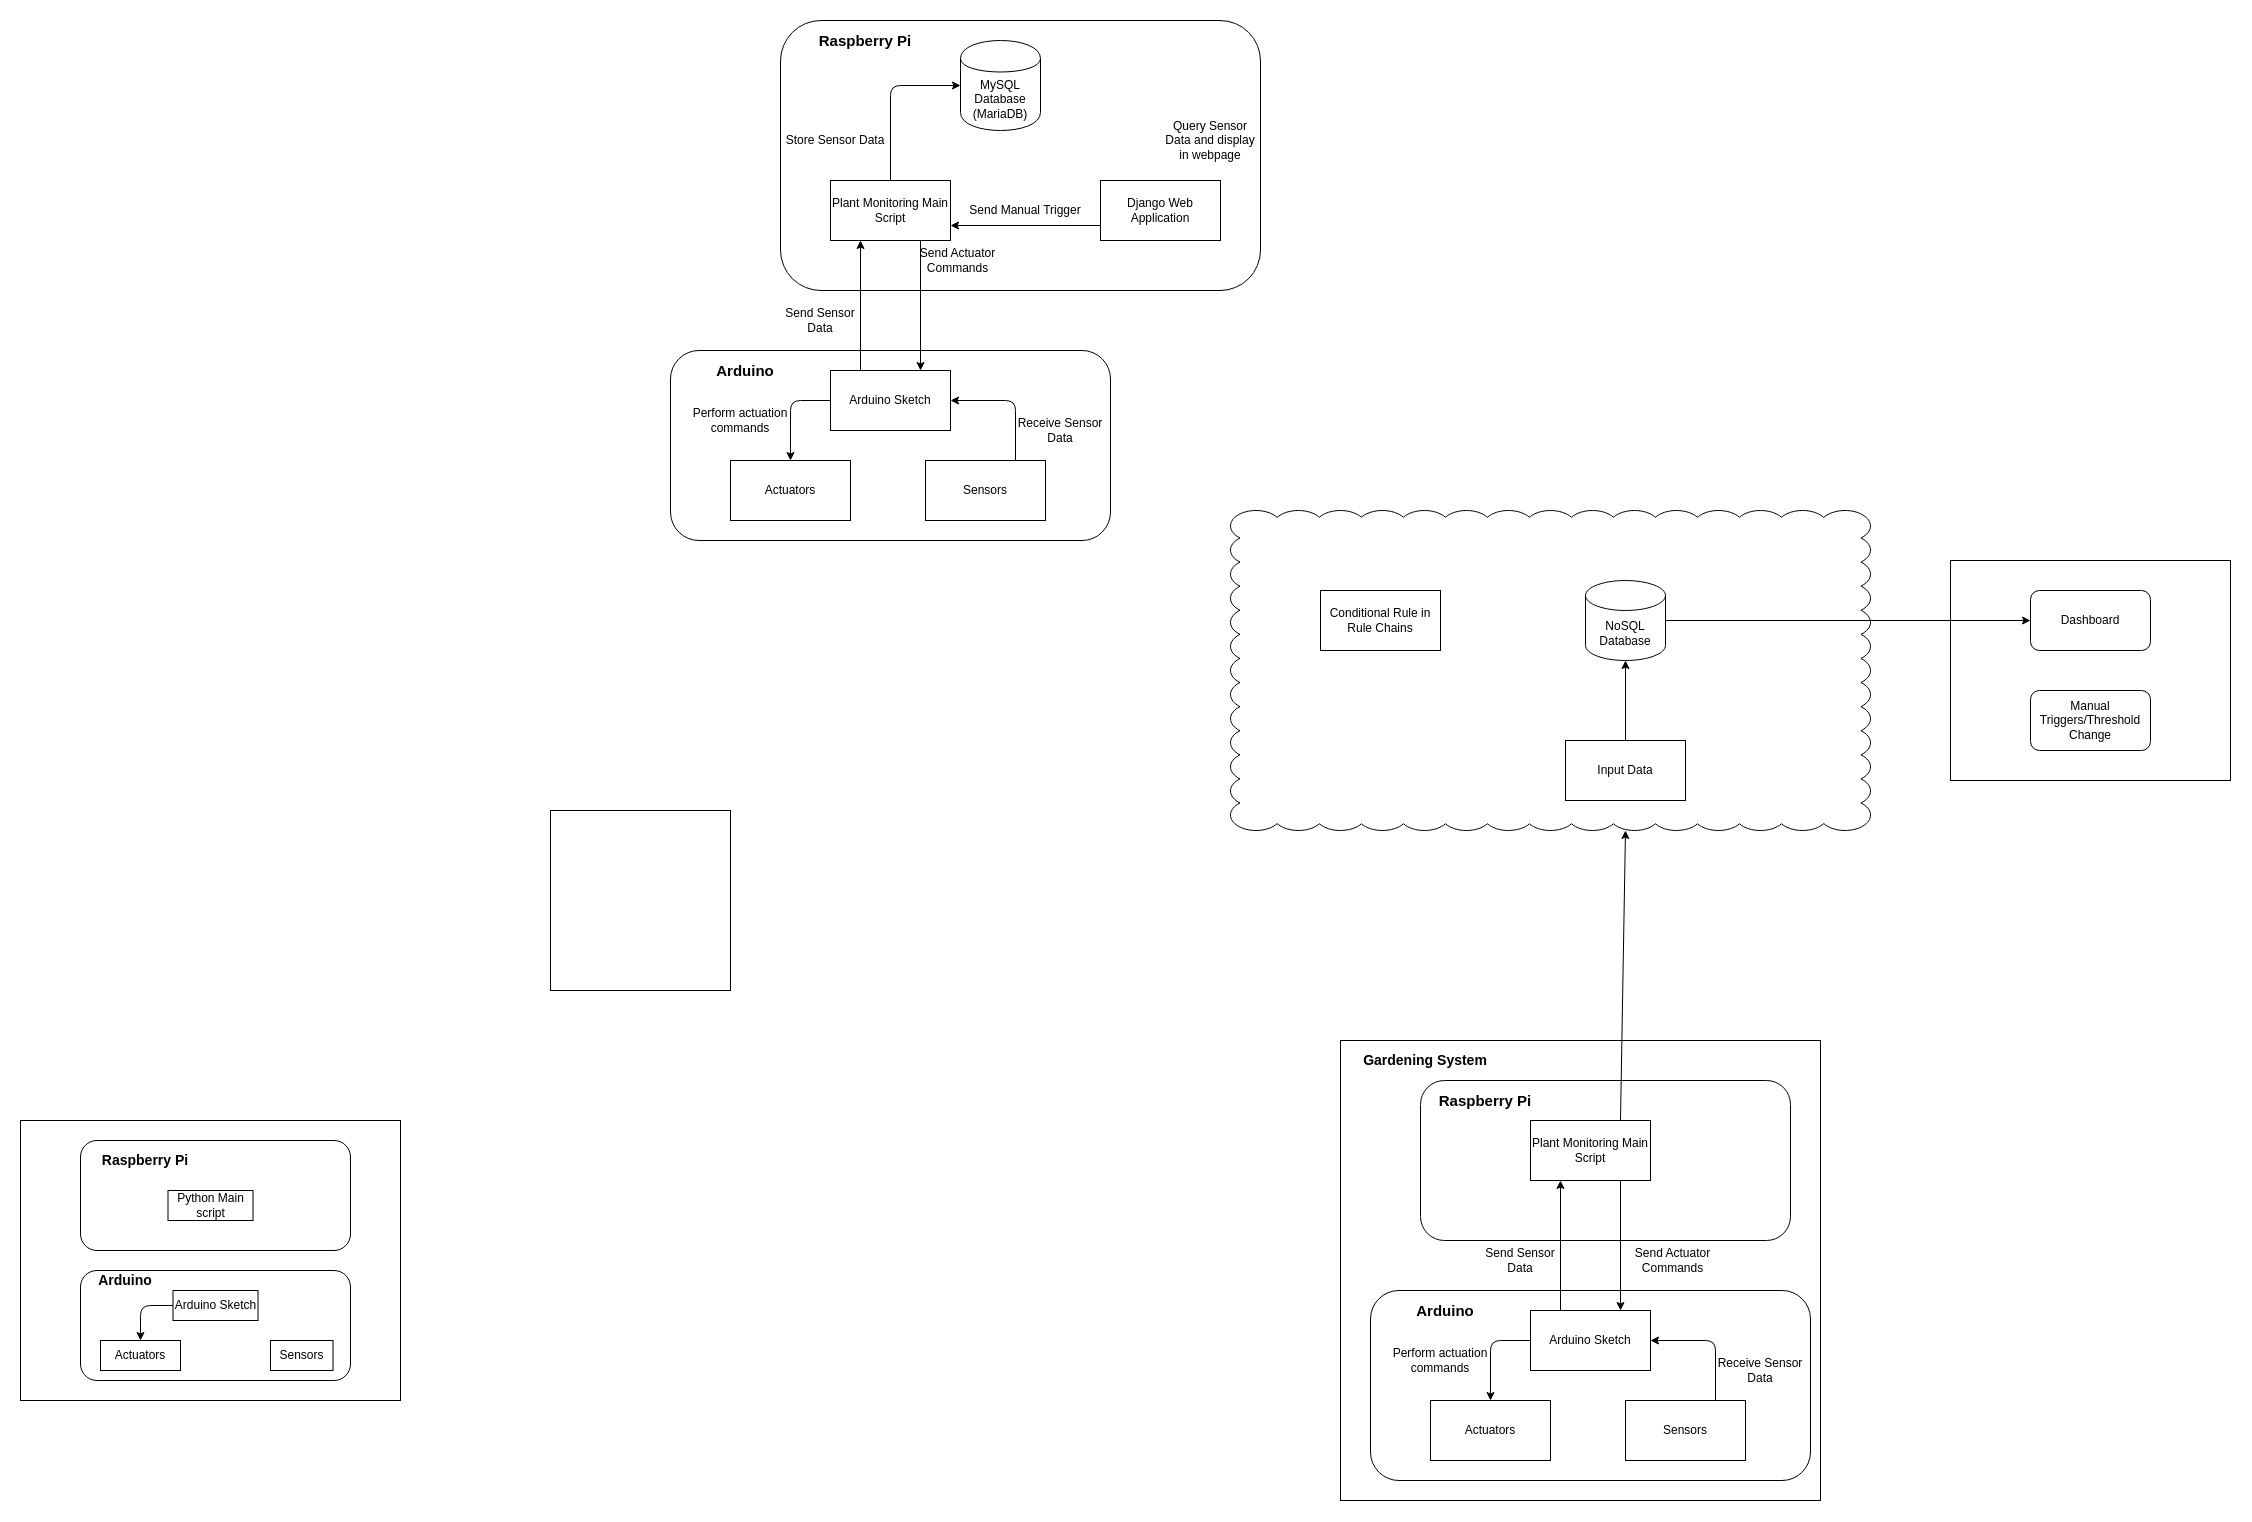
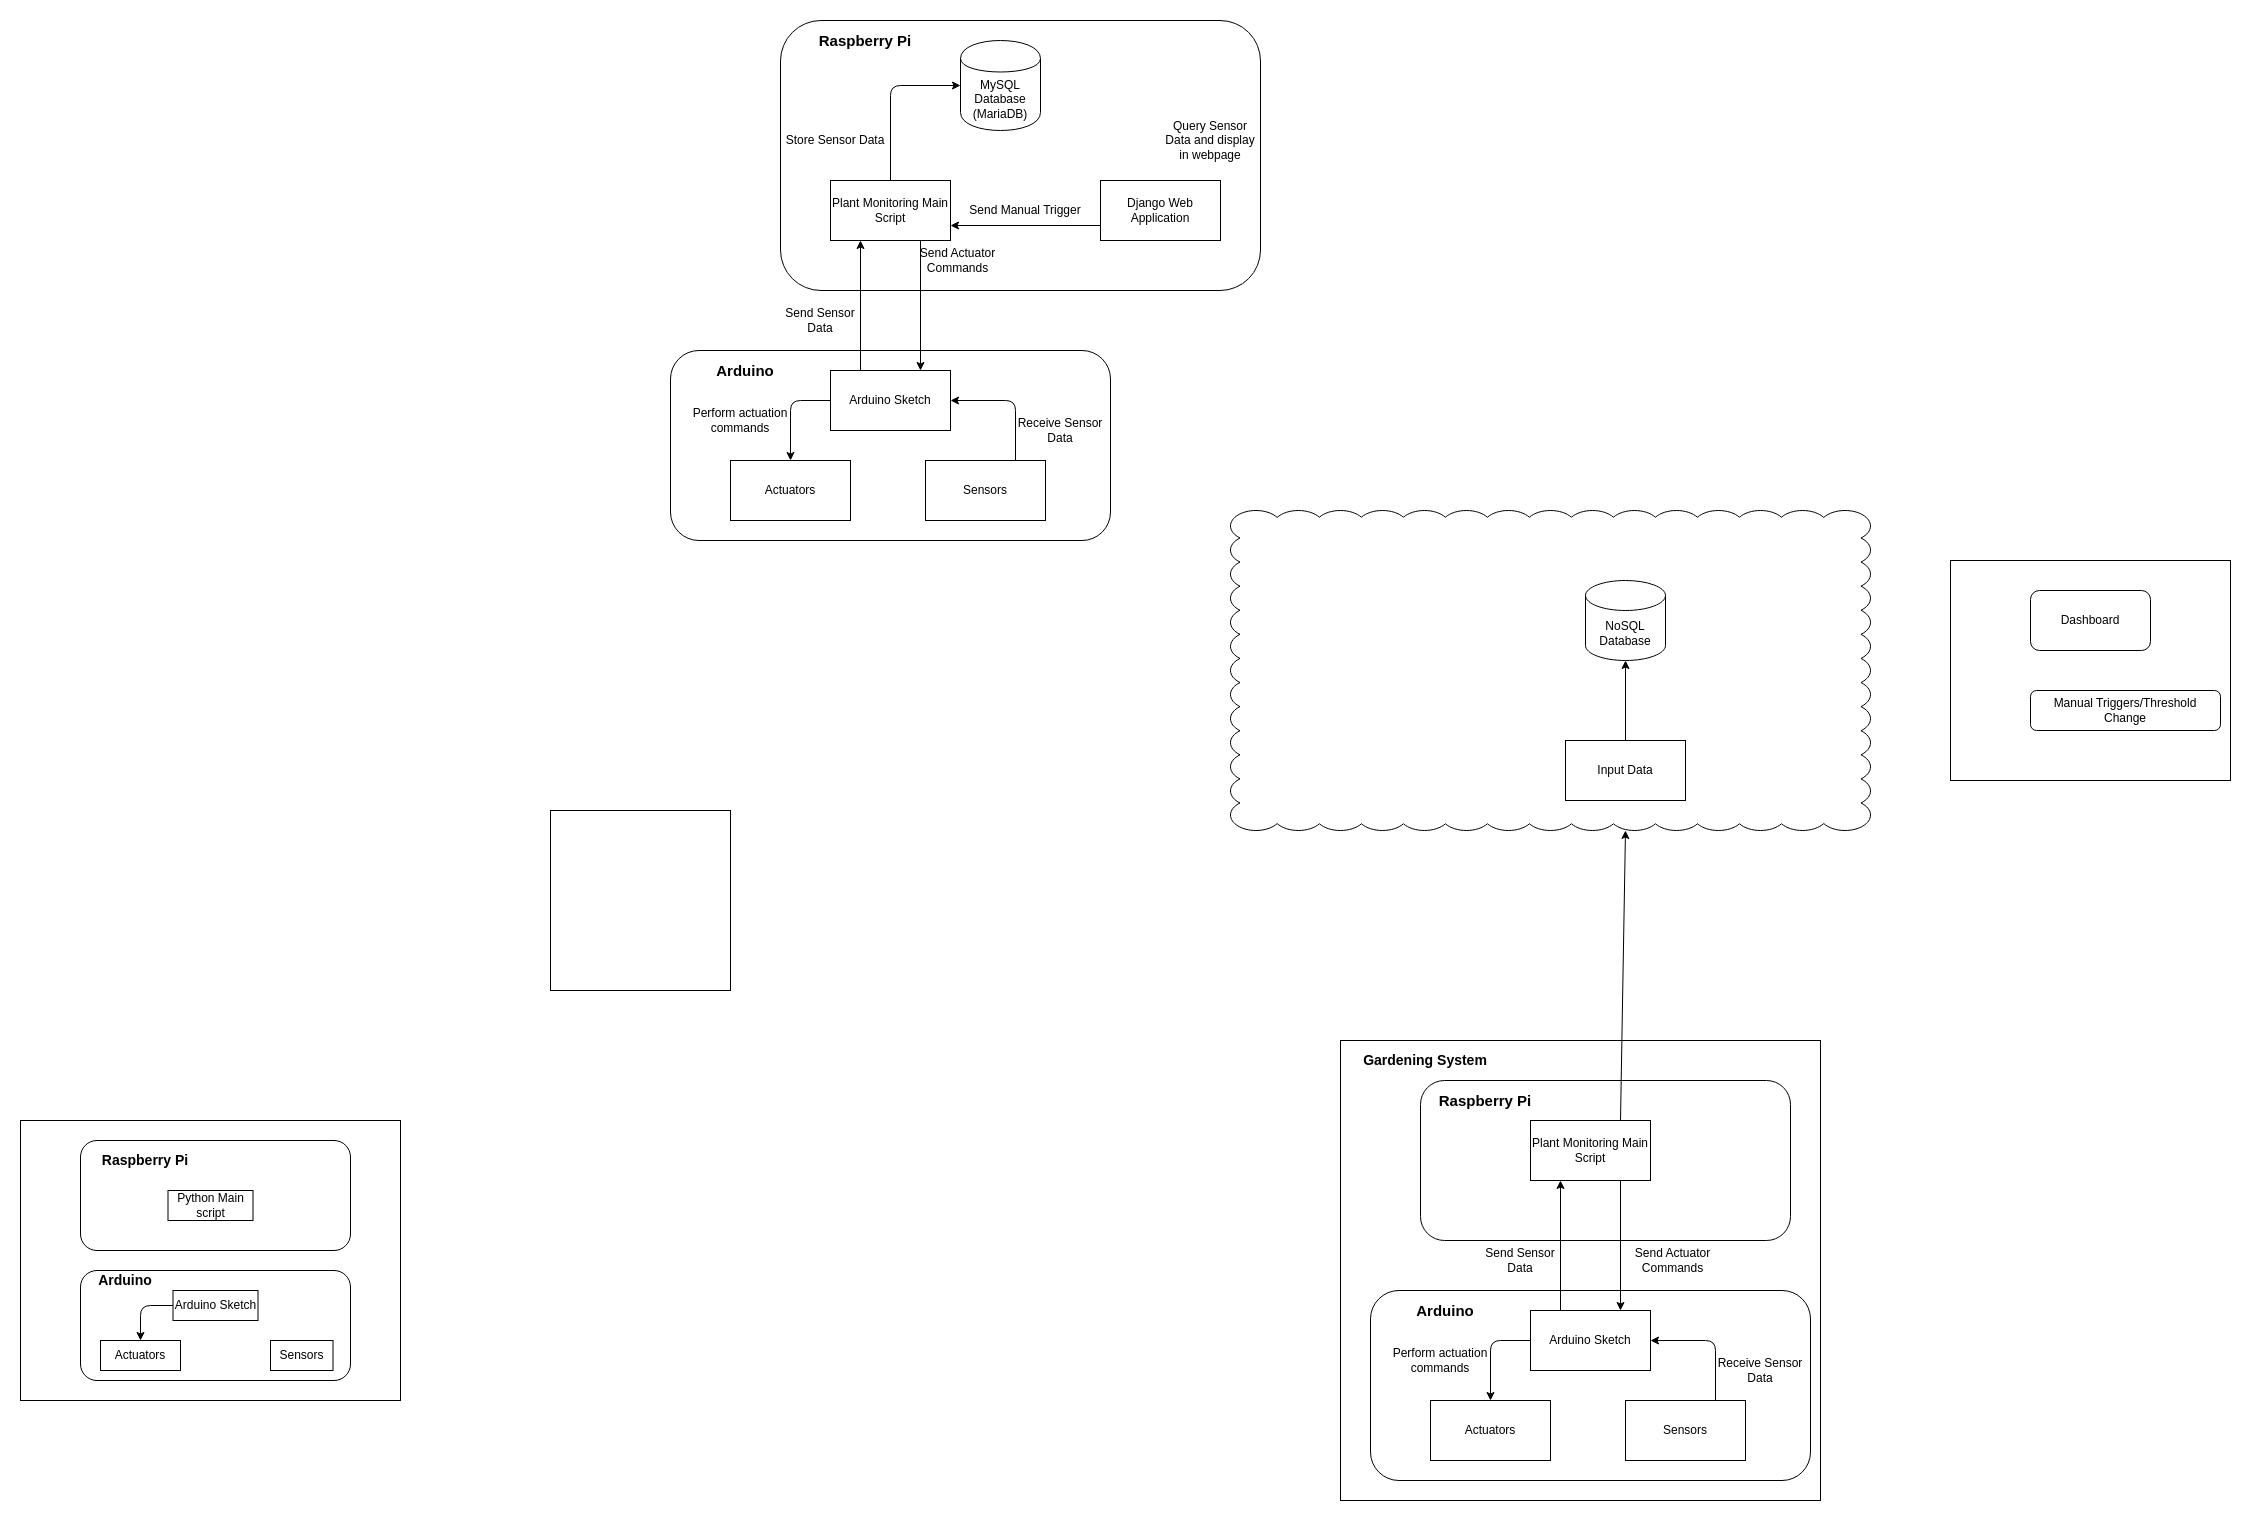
node "Conditional Rule in Rule Chains": removed
edge "NoSQL Database" -> "Dashboard": removed
node "Manual Triggers/Threshold Change": size 120x60 -> 190x40
